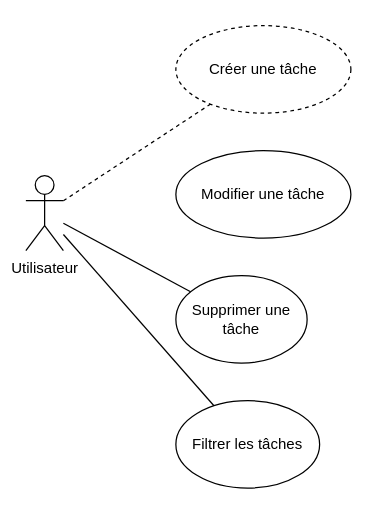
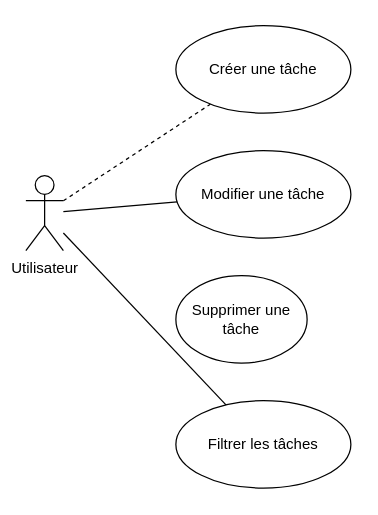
node "Créer une tâche": style dashed -> solid
edge "Modifier une tâche" -- "Utilisateur": added
edge "Utilisateur" -- "Supprimer une tâche": removed
node "Filtrer les tâches": size 144x88 -> 175x88
